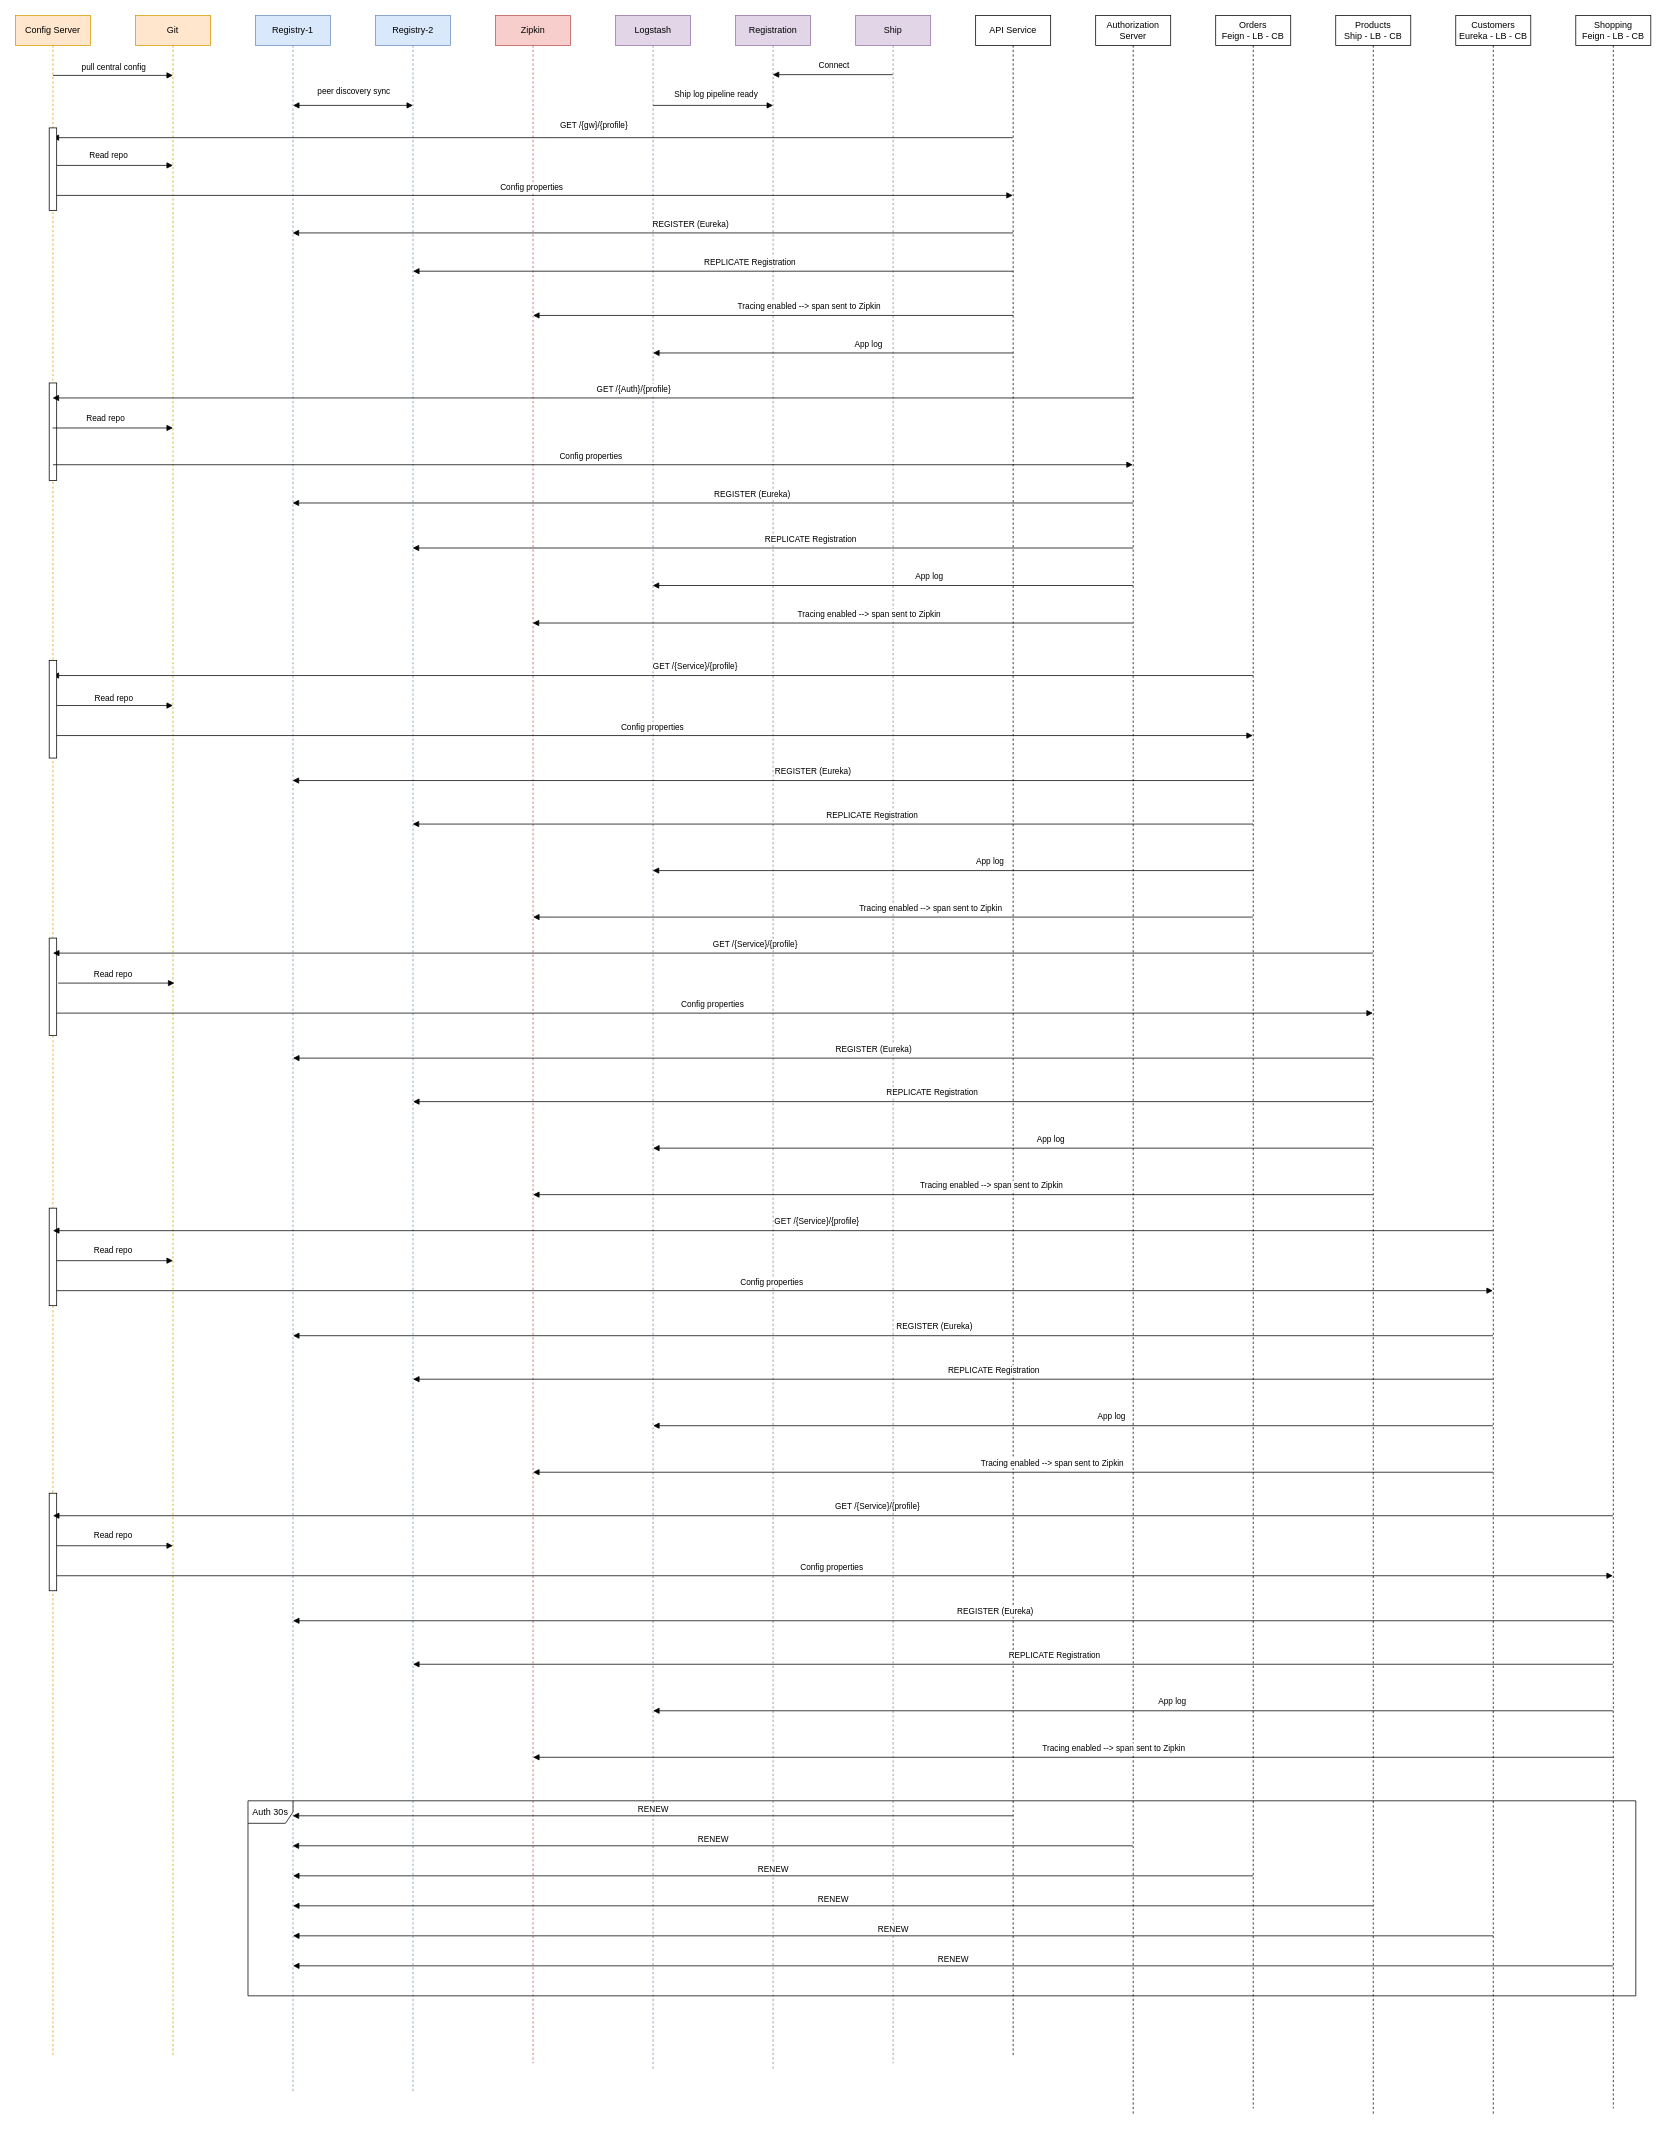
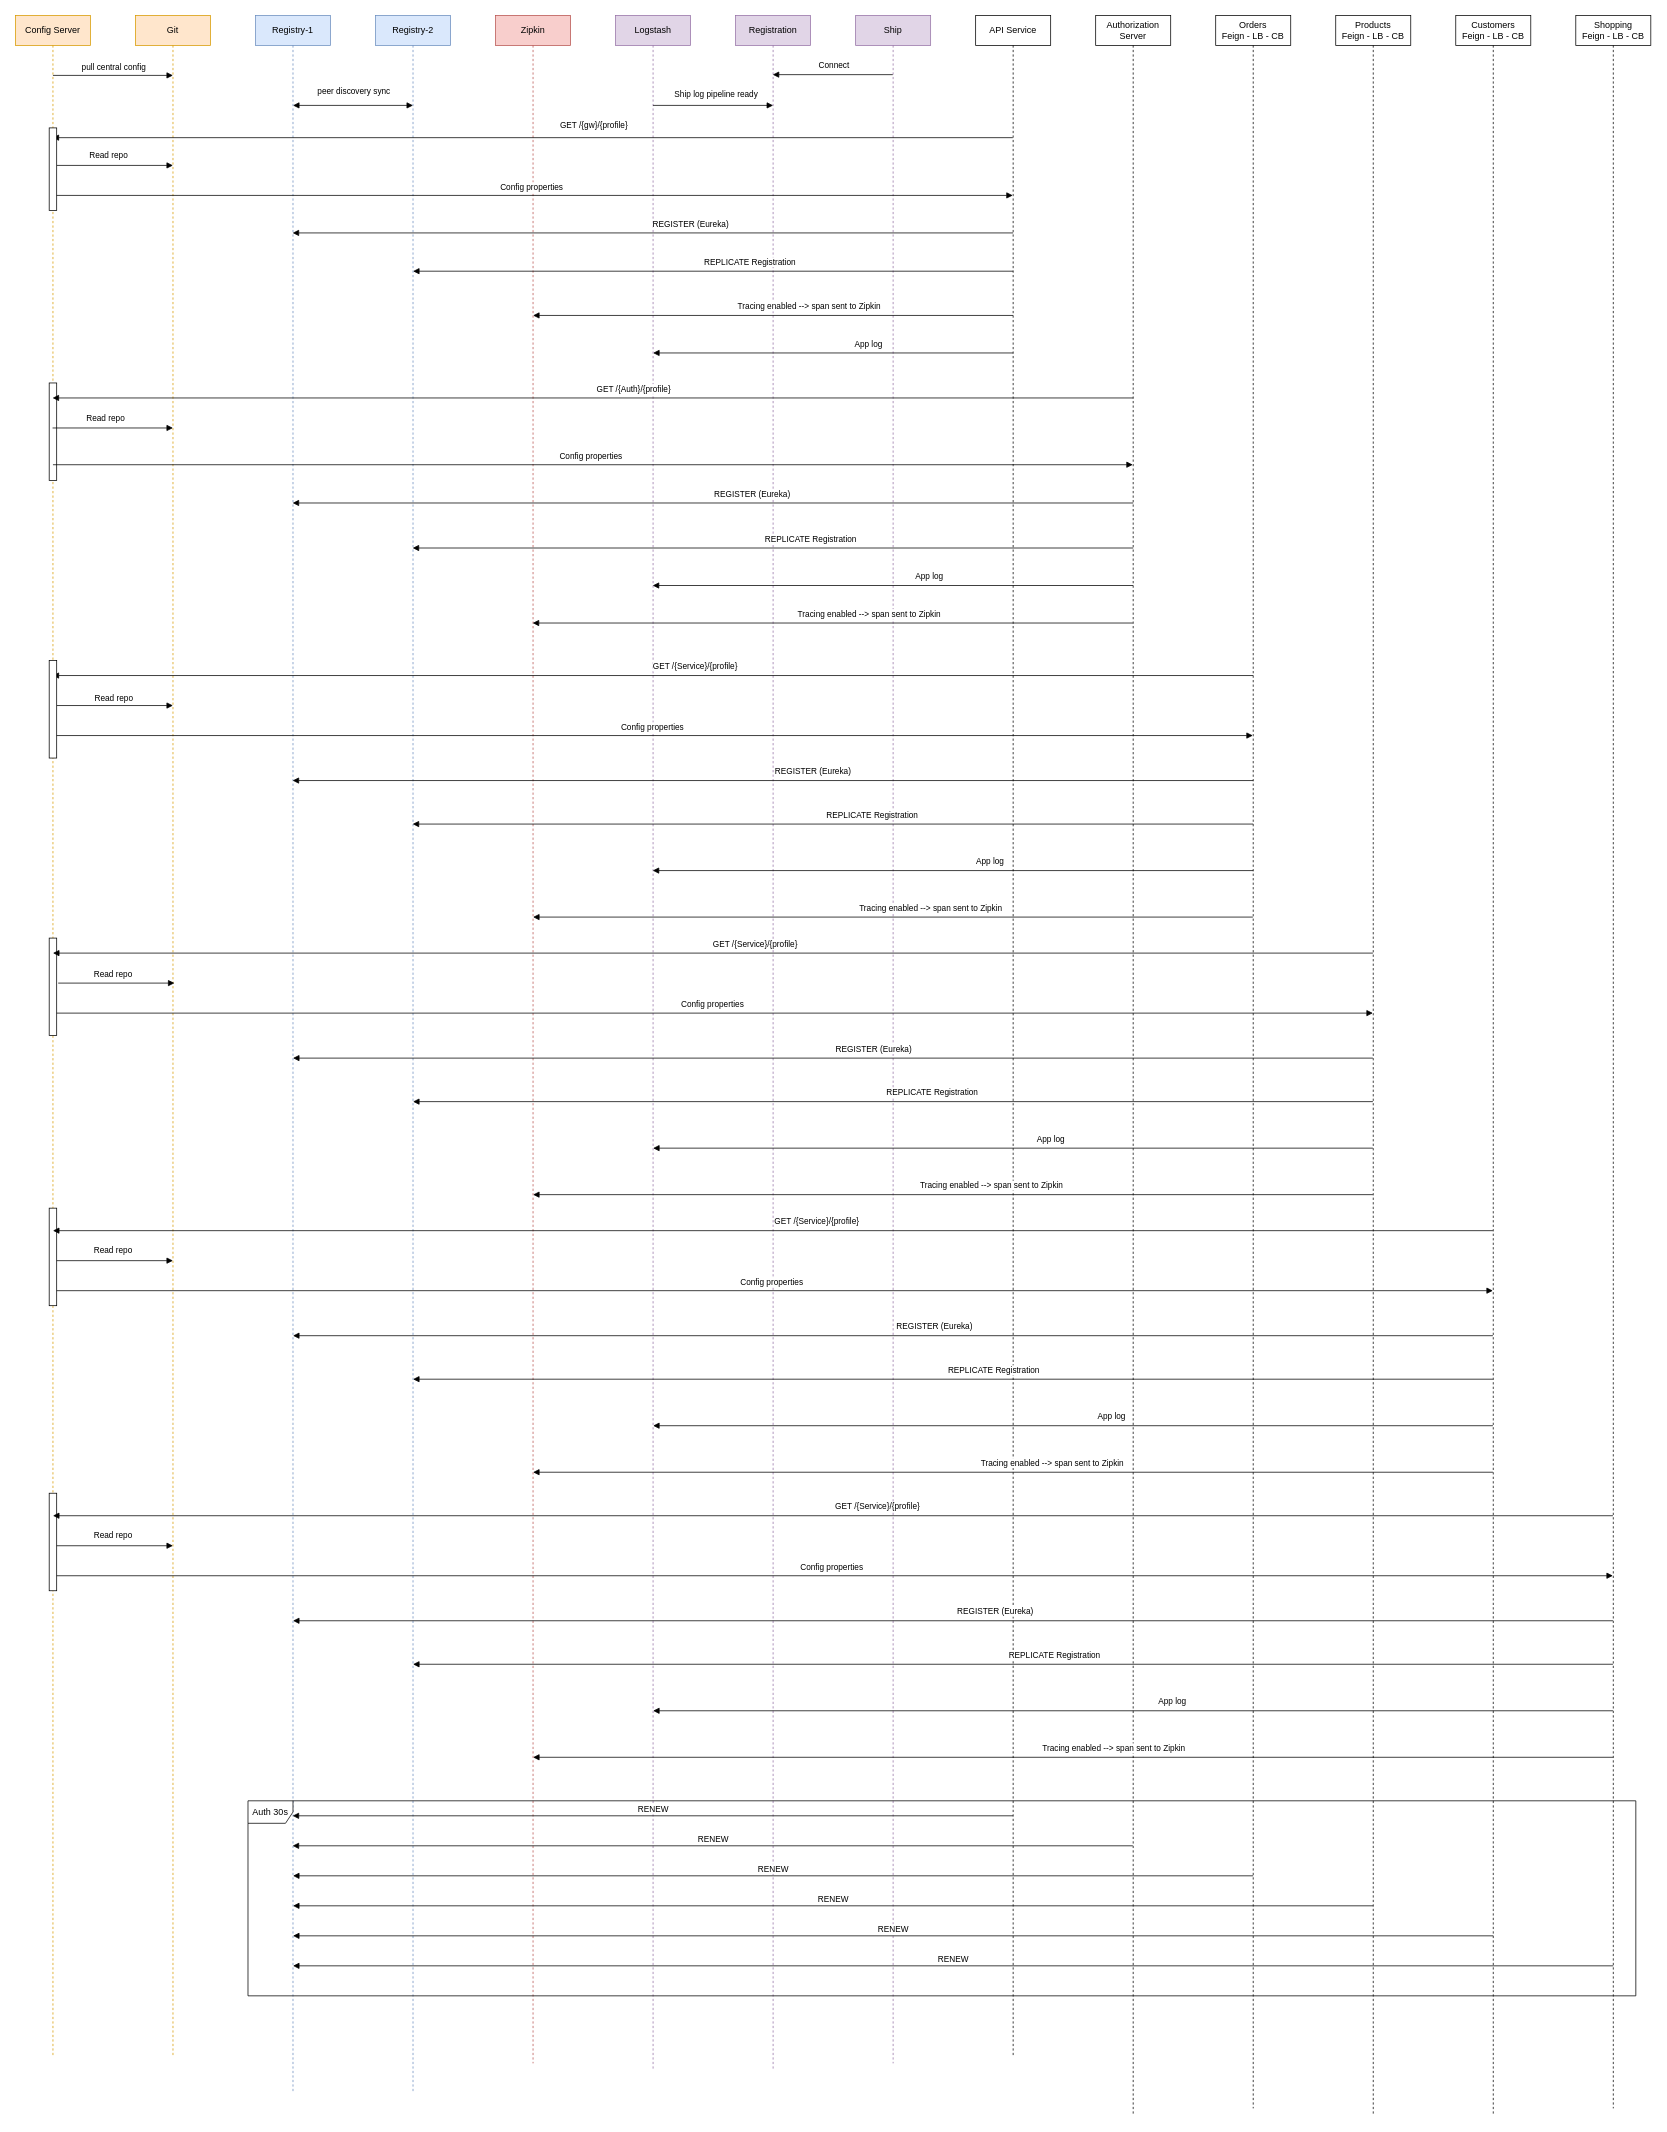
node "Products Ship - LB - CB": label "Products Ship - LB - CB" -> "Products Feign - LB - CB"
node "Customers Eureka - LB - CB": label "Customers Eureka - LB - CB" -> "Customers Feign - LB - CB"
